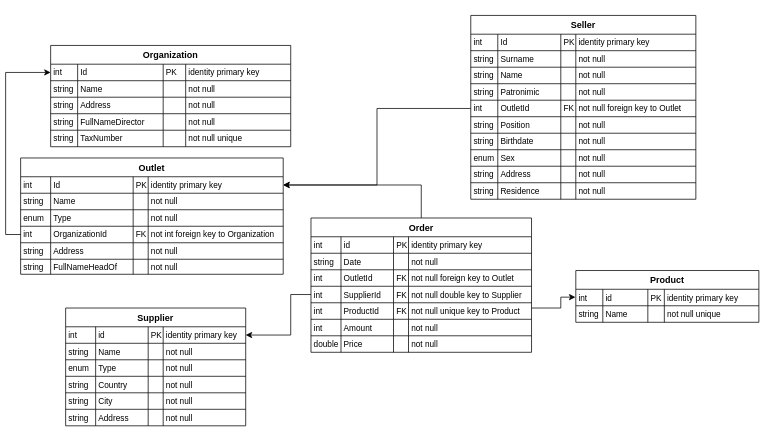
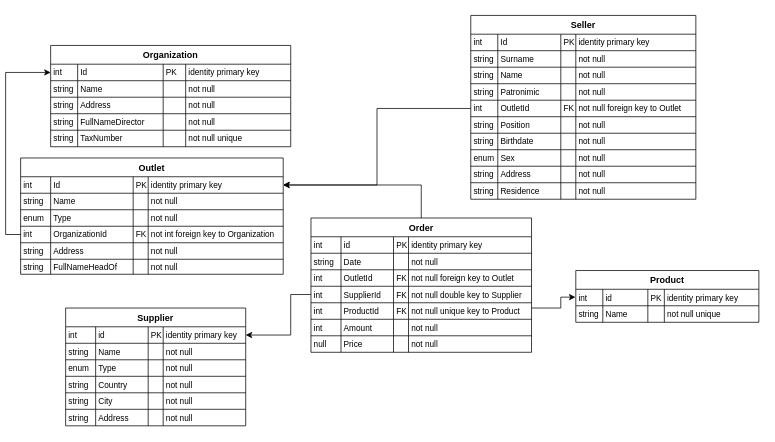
node "double": label "double" -> "null"
